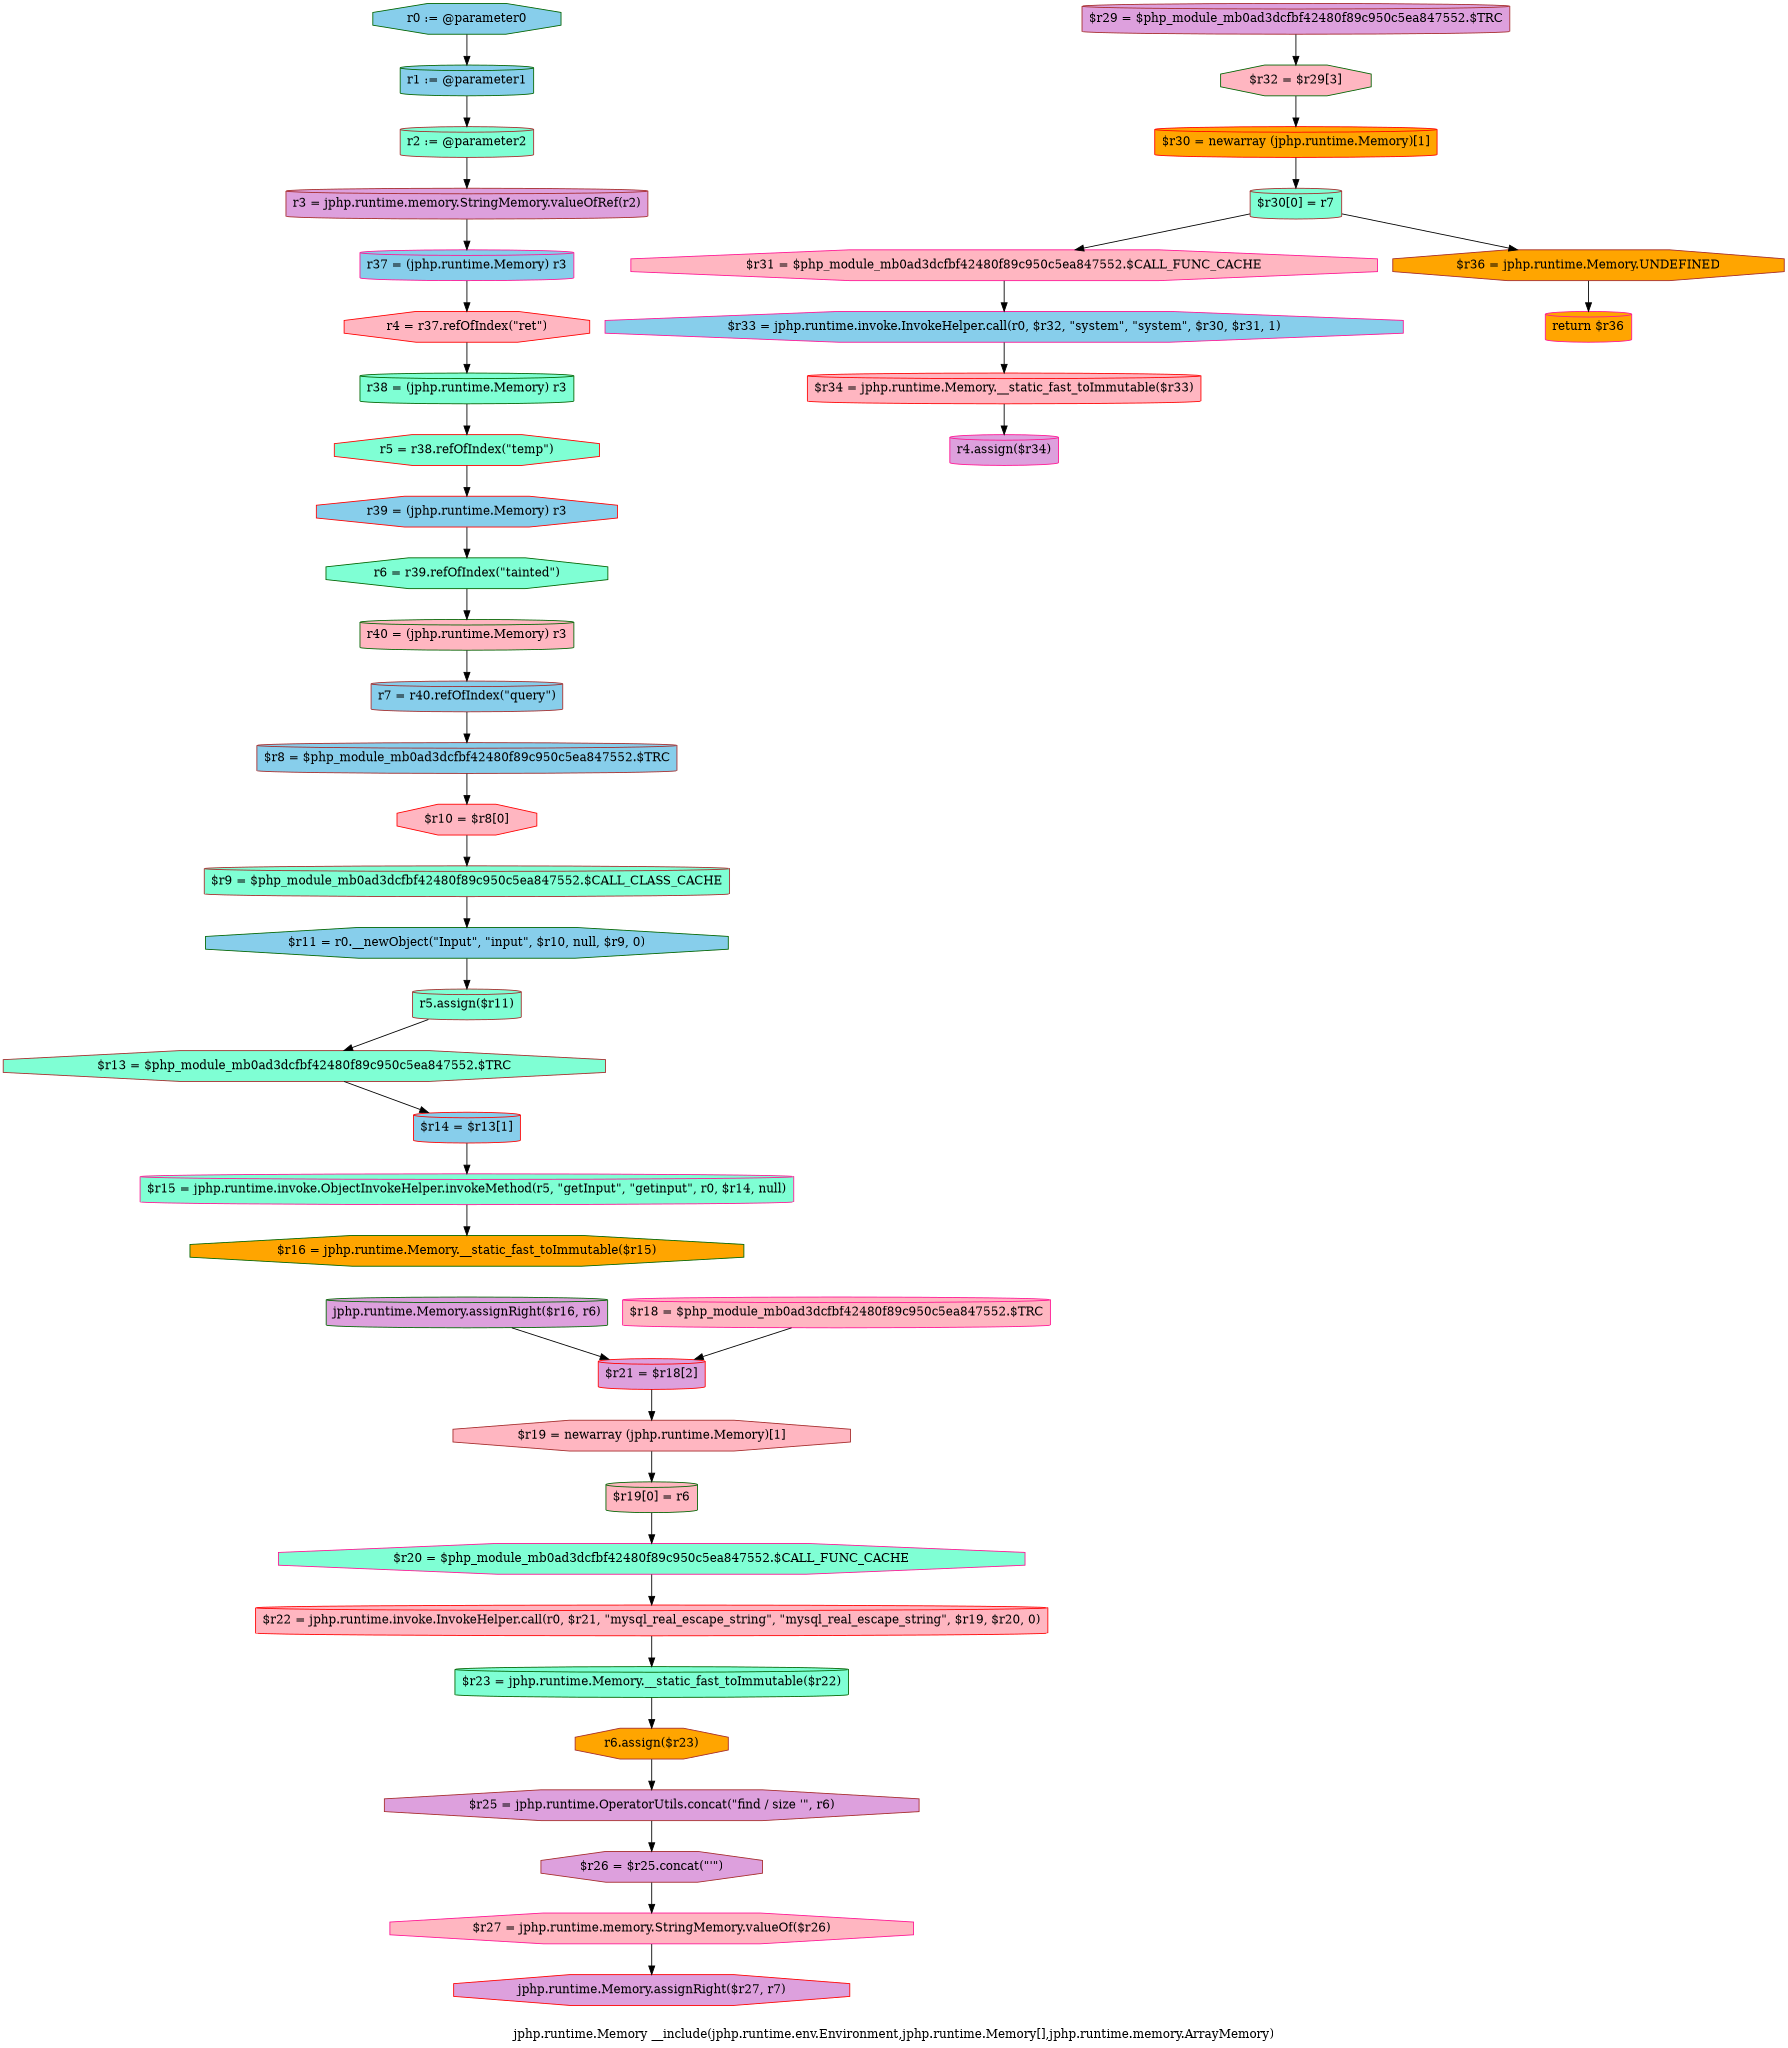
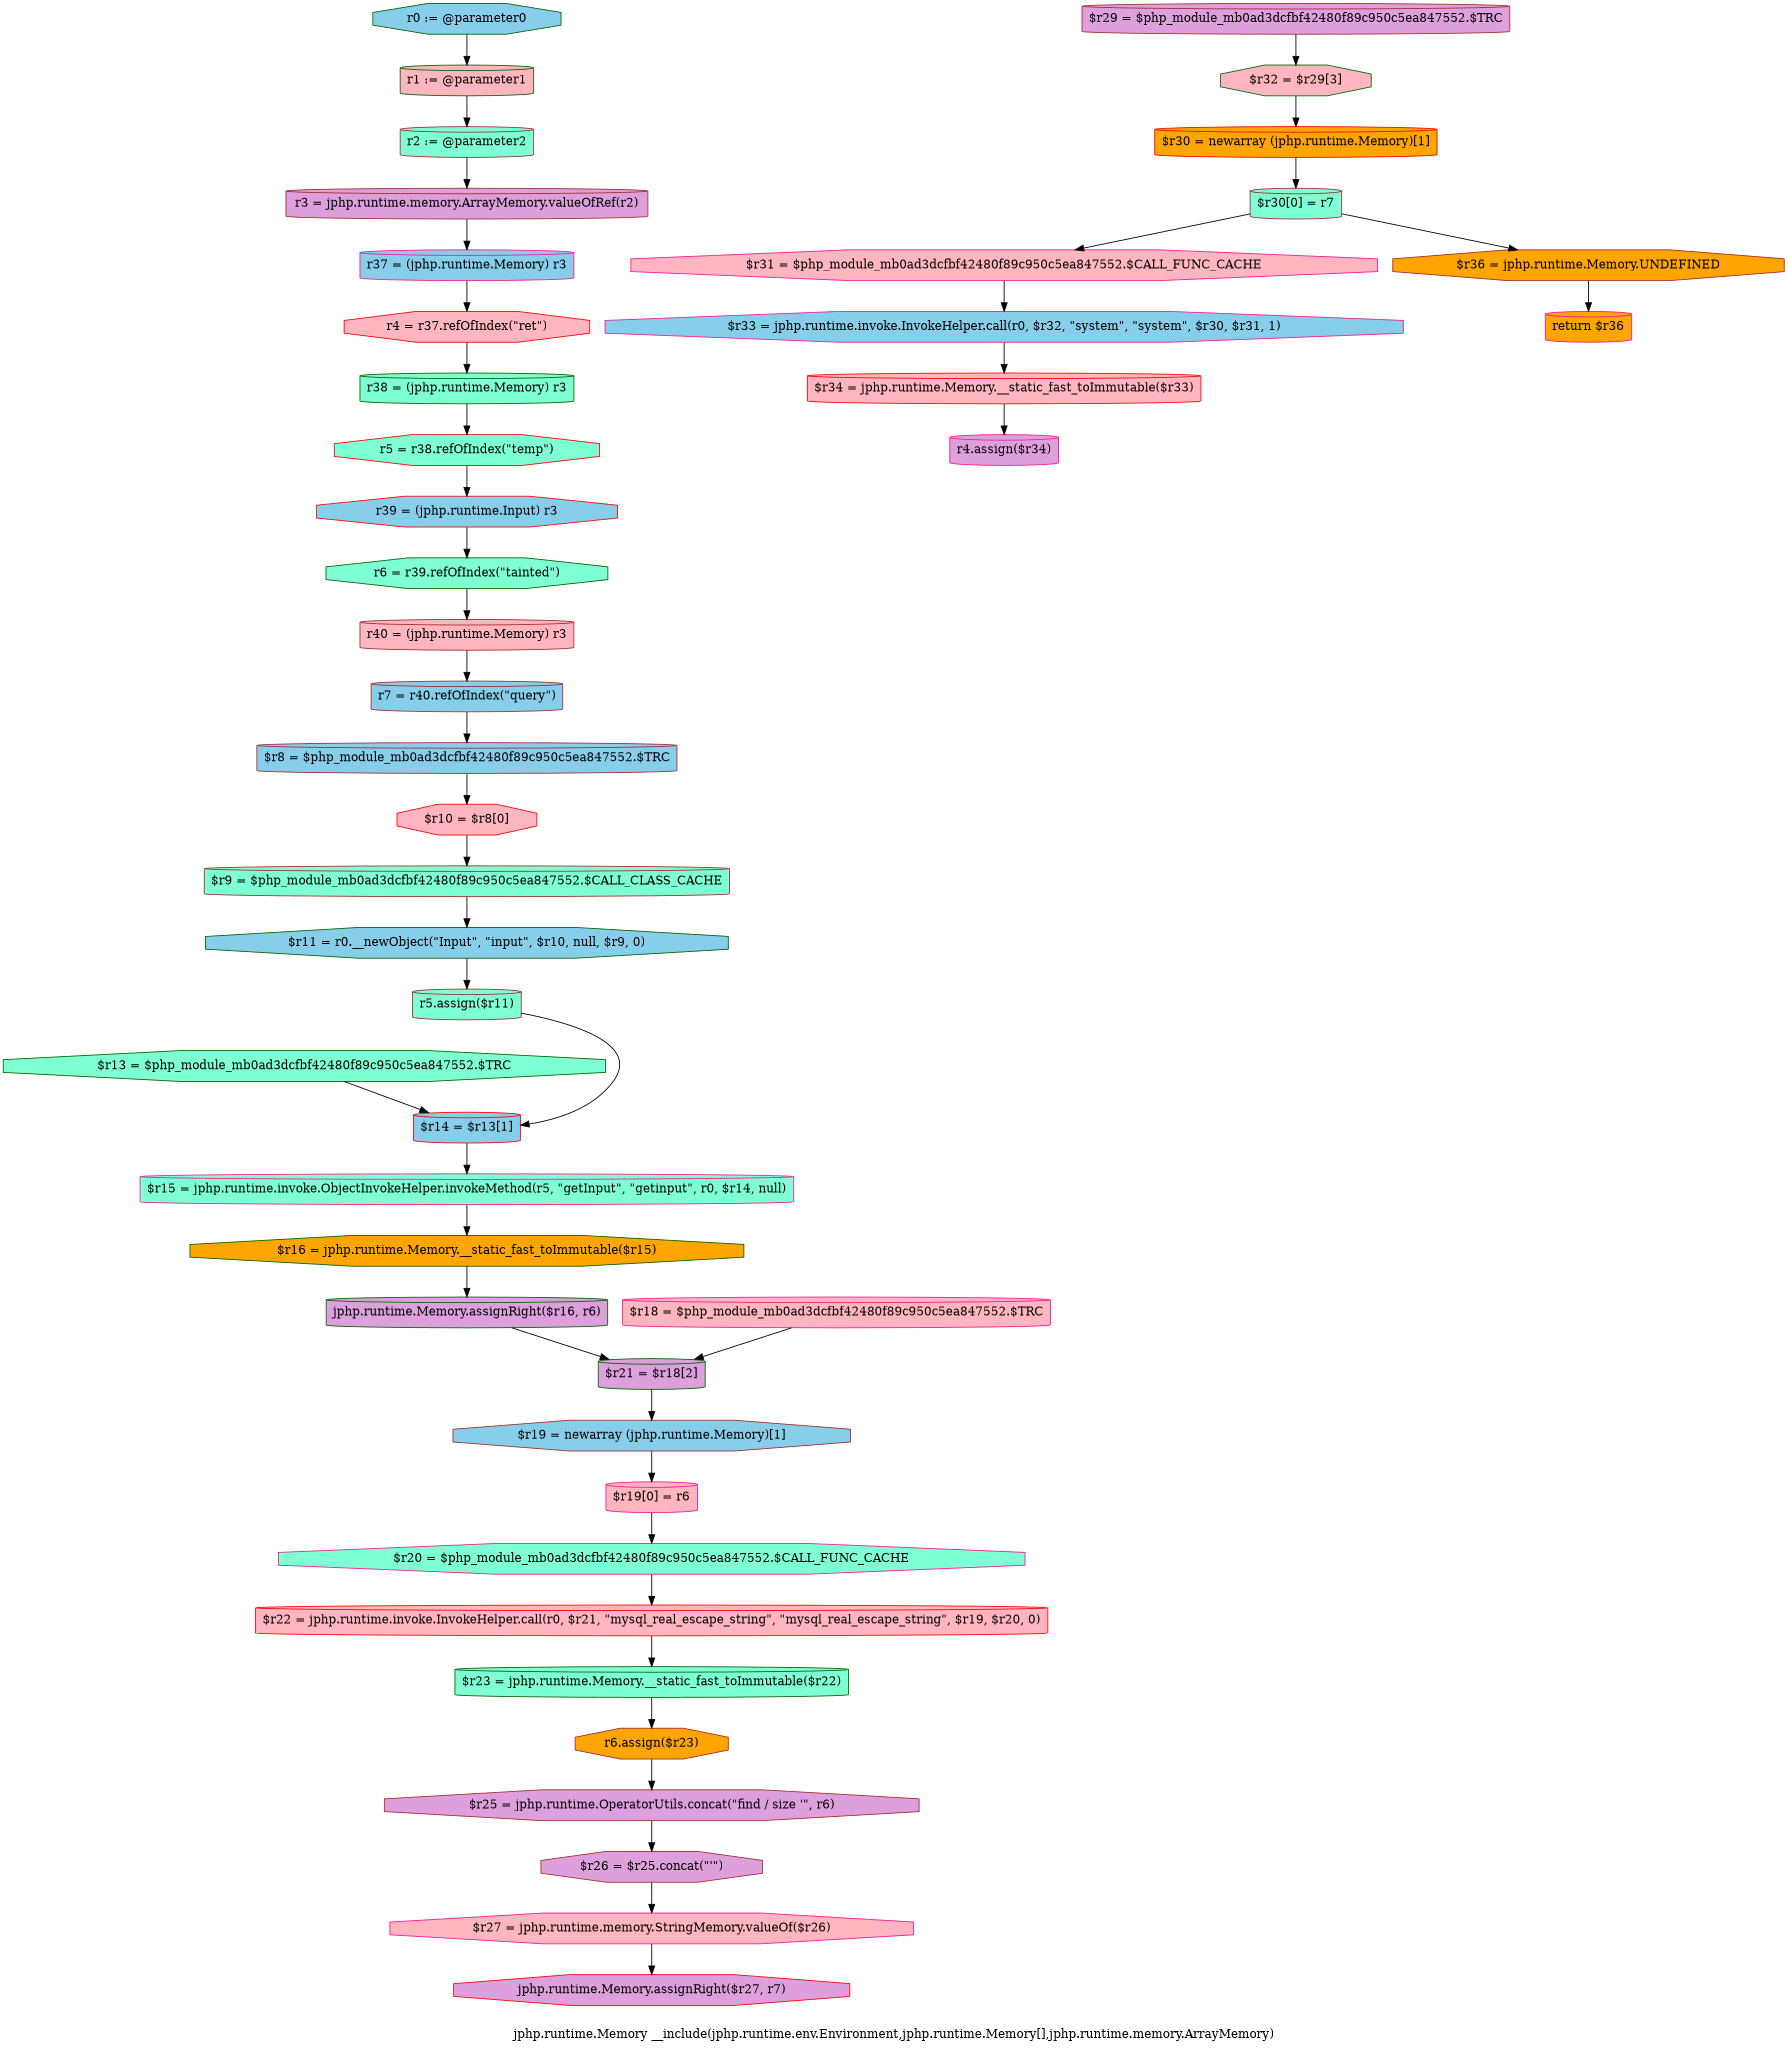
node "r1 := @parameter1": fillcolor skyblue -> lightpink
node "r3 = jphp.runtime.memory.StringMemory.valueOfRef(r2)": label "r3 = jphp.runtime.memory.StringMemory.valueOfRef(r2)" -> "r3 = jphp.runtime.memory.ArrayMemory.valueOfRef(r2)"
node "r39 = (jphp.runtime.Memory) r3": label "r39 = (jphp.runtime.Memory) r3" -> "r39 = (jphp.runtime.Input) r3"
node "r40 = (jphp.runtime.Memory) r3": color darkgreen -> brown
edge "r5.assign($r11)" -> "$r13 = $php_module_mb0ad3dcfbf42480f89c950c5ea847552.$TRC": now "r5.assign($r11)" -> "$r14 = $r13[1]"
node "$r13 = $php_module_mb0ad3dcfbf42480f89c950c5ea847552.$TRC": color brown -> darkgreen
edge "$r16 = jphp.runtime.Memory.__static_fast_toImmutable($r15)" -> "jphp.runtime.Memory.assignRight($r16, r6)": added
node "$r21 = $r18[2]": color red -> darkgreen
node "$r19 = newarray (jphp.runtime.Memory)[1]": fillcolor lightpink -> skyblue
node "$r19[0] = r6": color darkgreen -> deeppink
